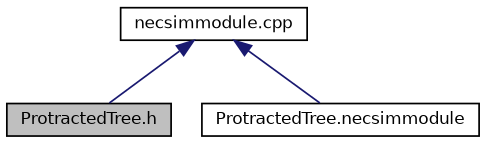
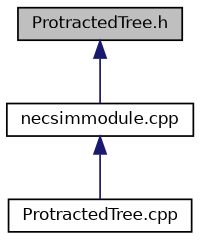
edge "ProtractedTree.h" -> "necsimmodule.cpp": reversed
node "ProtractedTree.necsimmodule": label "ProtractedTree.necsimmodule" -> "ProtractedTree.cpp"
